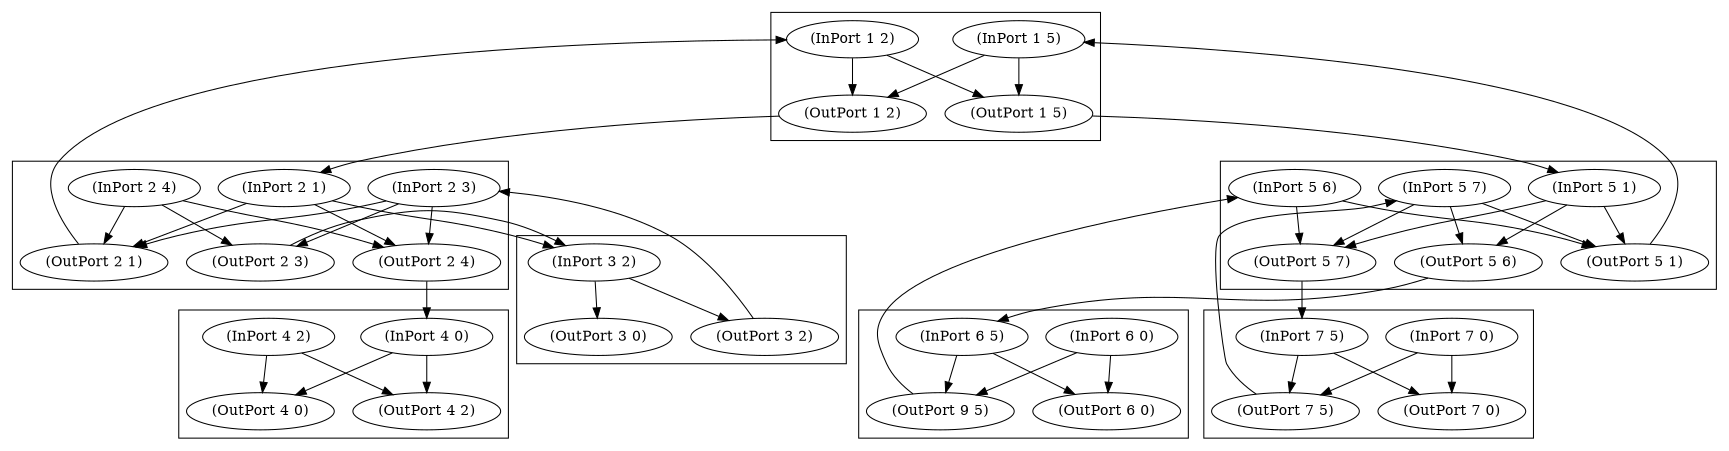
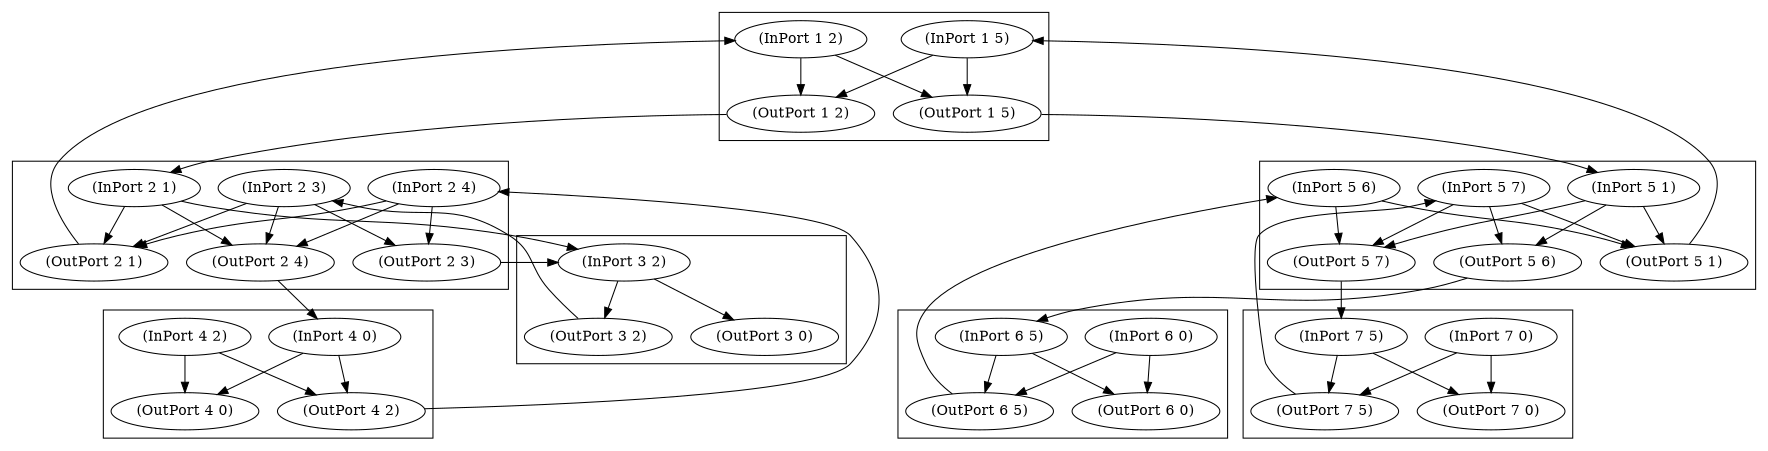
edge "(OutPort 4 2)" -> "(InPort 2 4)": added
node "(OutPort 9 5)": label "(OutPort 9 5)" -> "(OutPort 6 5)"
